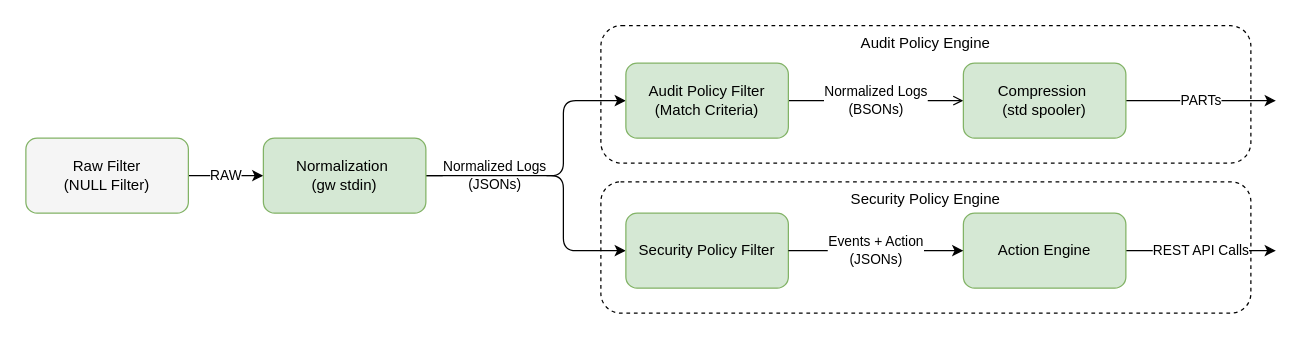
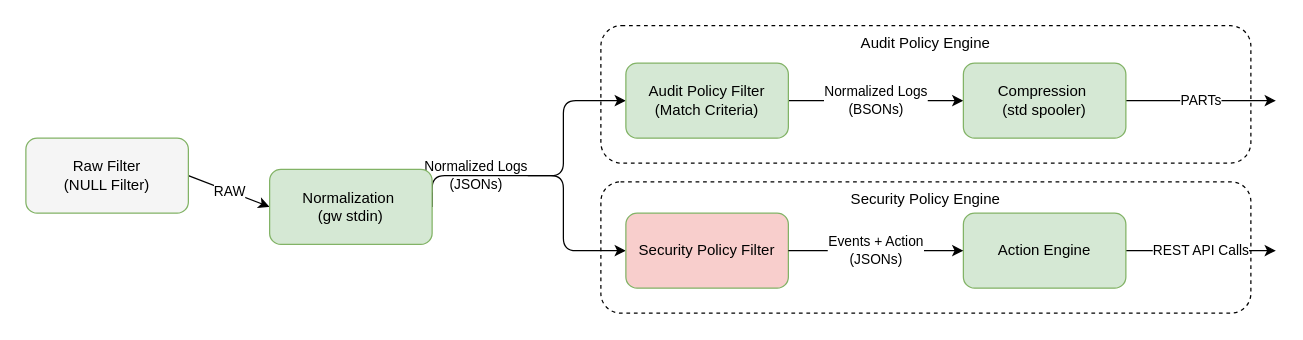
edge "Audit Policy Filter (Match Criteria)" -> "Compression (std spooler)": arrowhead open -> classic
node "Normalization (gw stdin)": moved (344, 176) -> (351, 207)
node "Security Policy Filter": fillcolor #d5e8d4 -> #f8cecc
